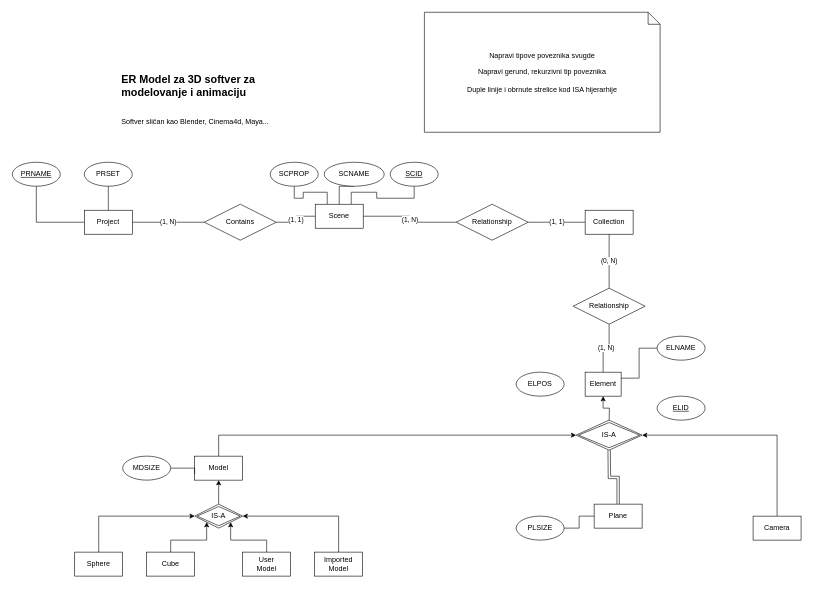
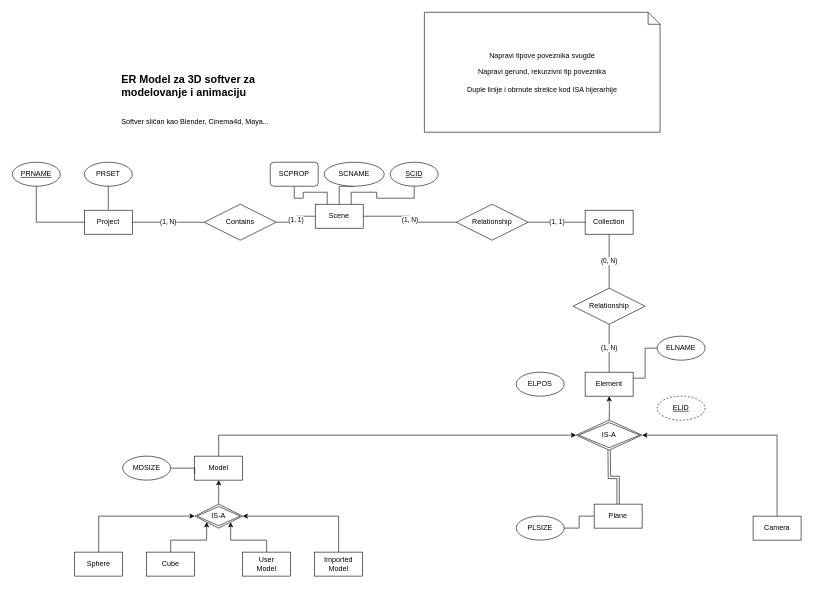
node "SCPROP": shape ellipse -> rounded rectangle
node "Element": size 36x24 -> 48x24
node "ELID": style solid -> dashed
